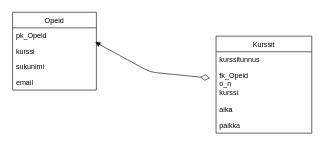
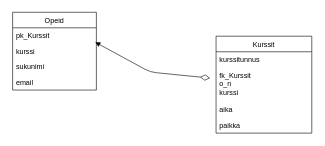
node "pk_Opeid": label "pk_Opeid" -> "pk_Kurssit"
node "fk_Opeid o_n kurssi": label "fk_Opeid o_n kurssi" -> "fk_Kurssit o_n kurssi"
